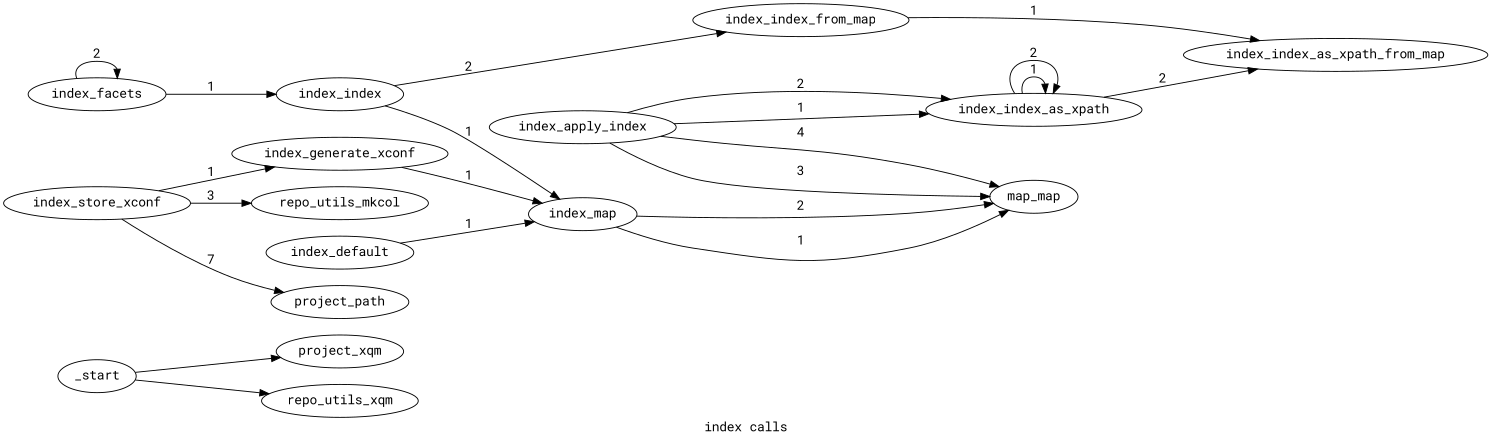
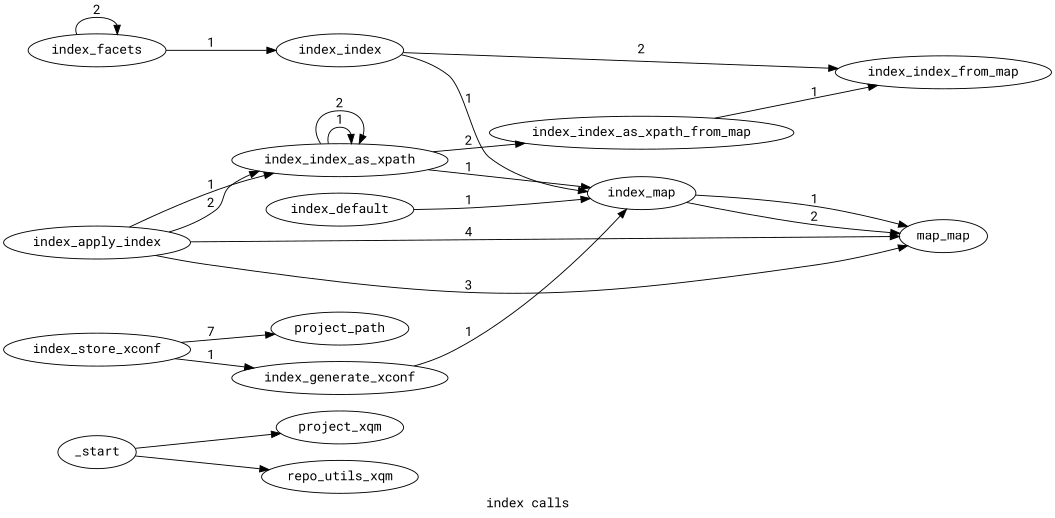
edge "index_index_from_map" -> "index_index_as_xpath_from_map": reversed
edge "index_index_as_xpath" -> "index_map": added, label "1"
node "repo_utils_mkcol": removed
